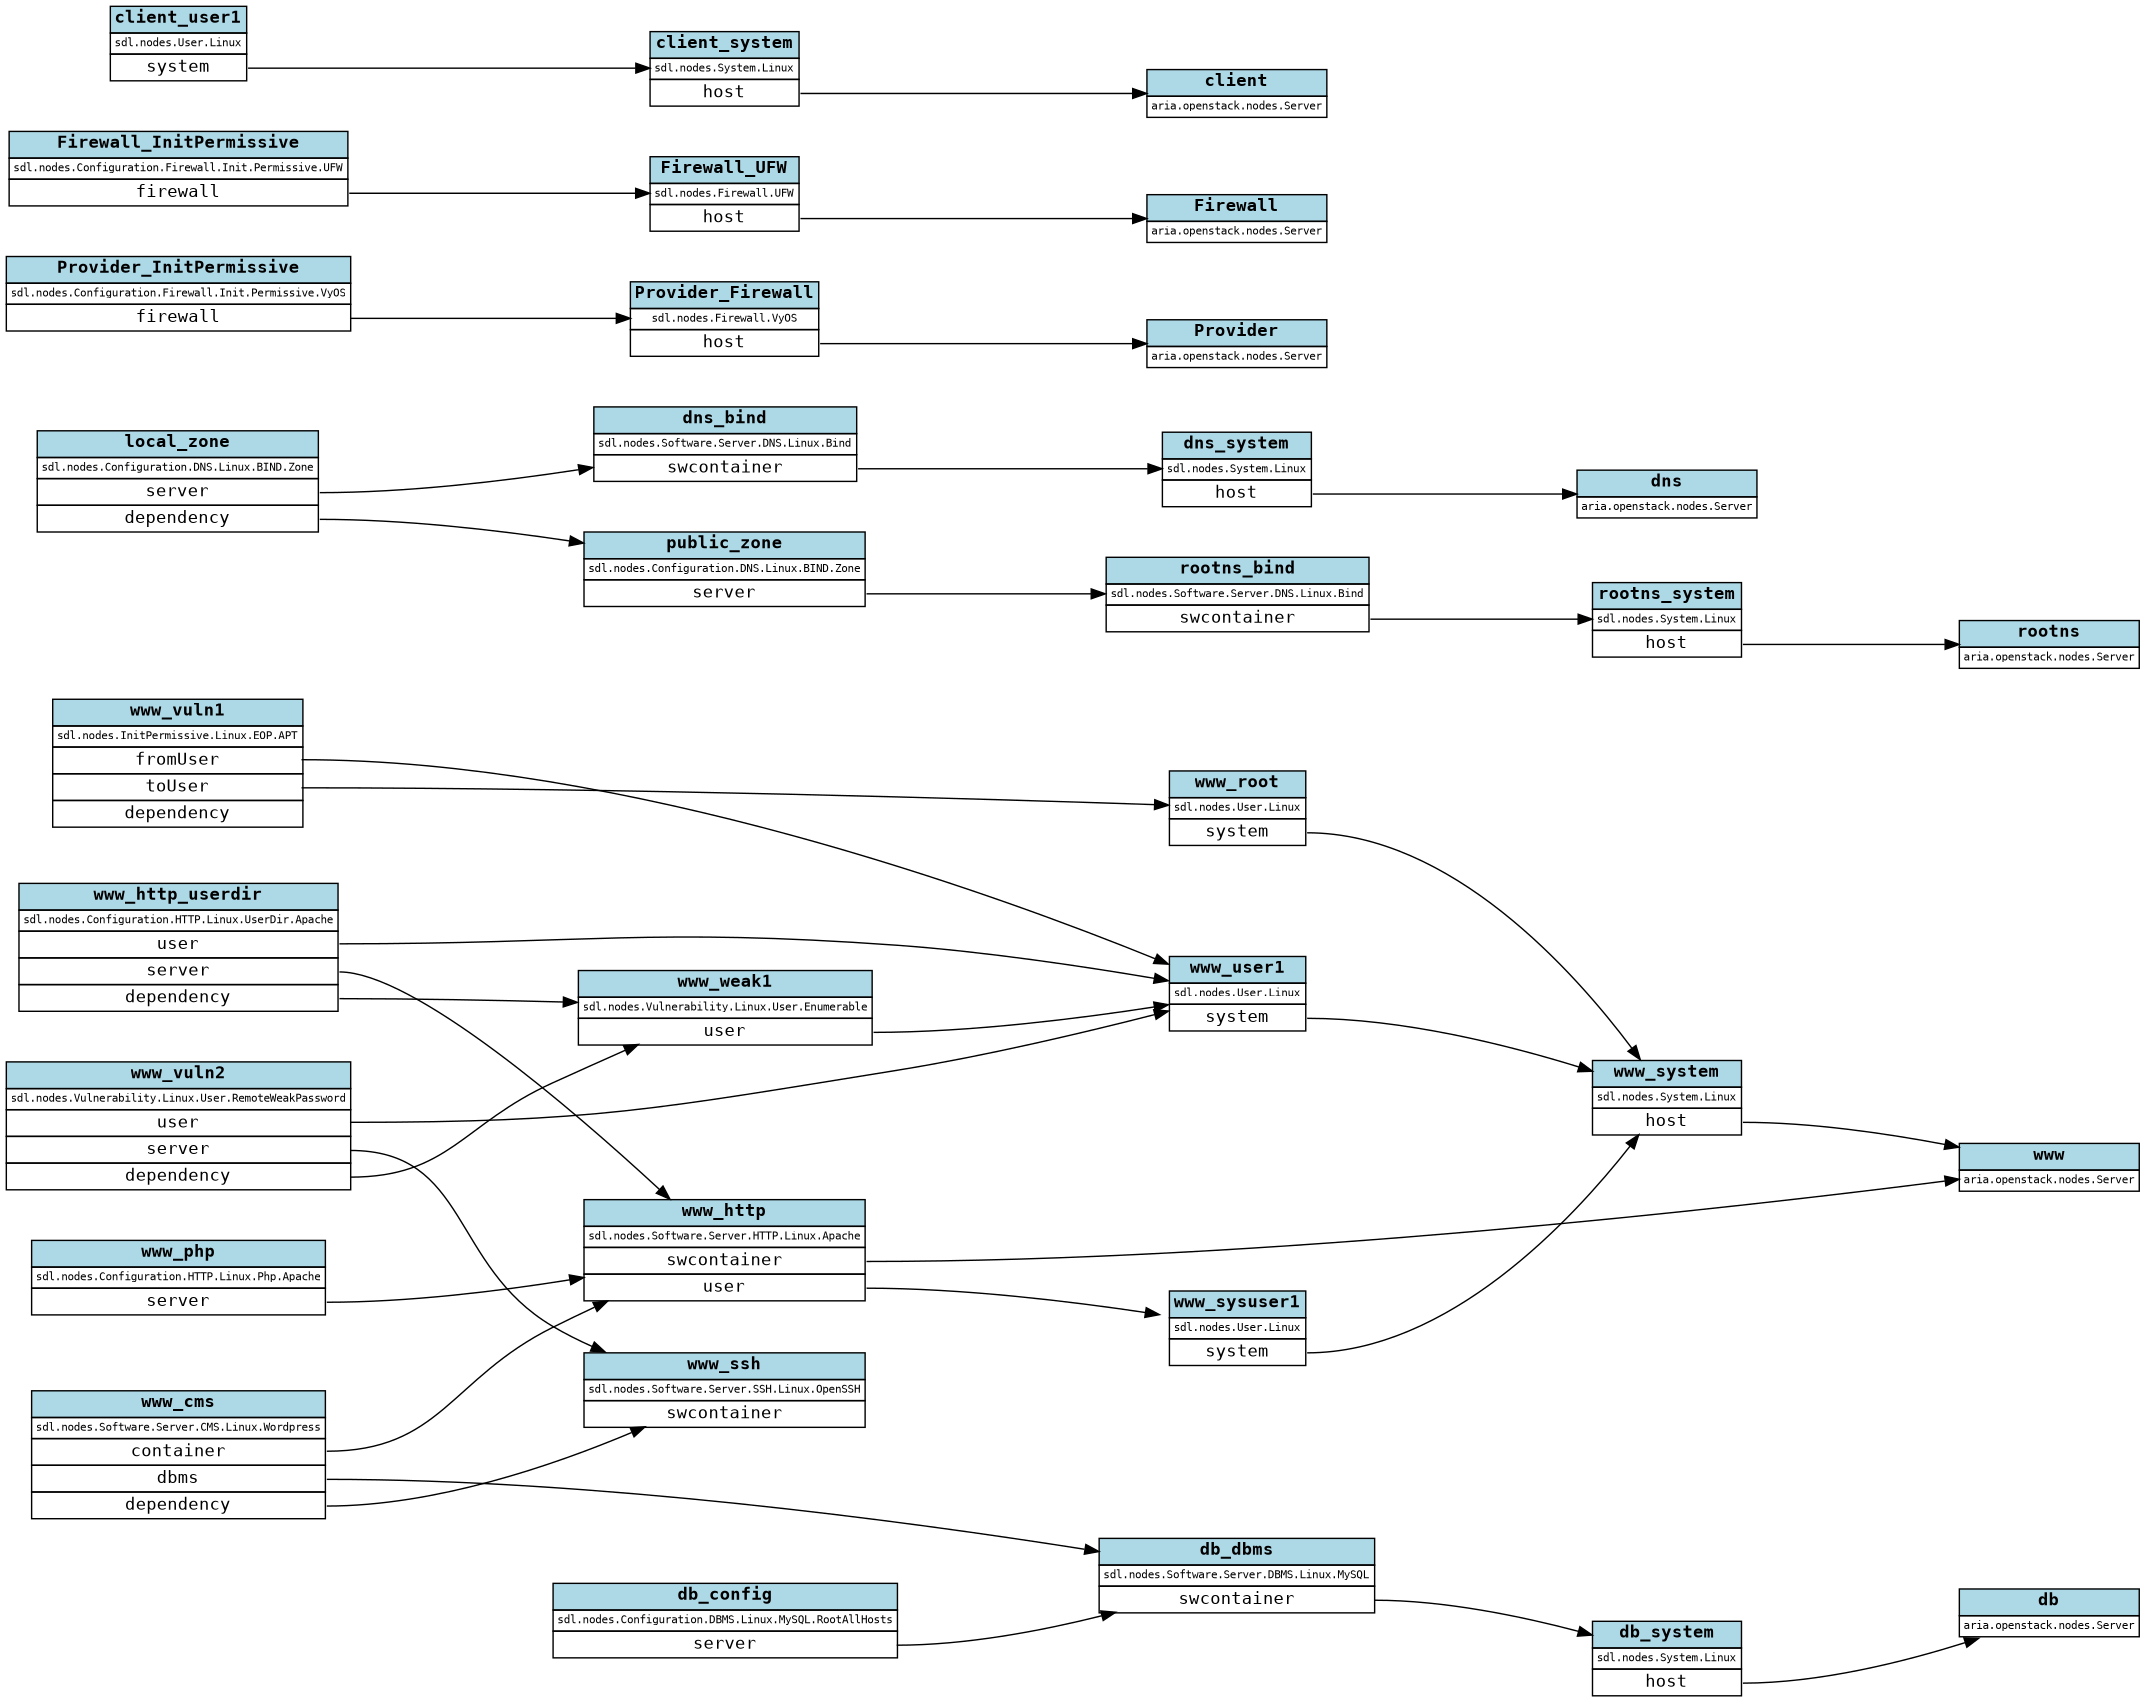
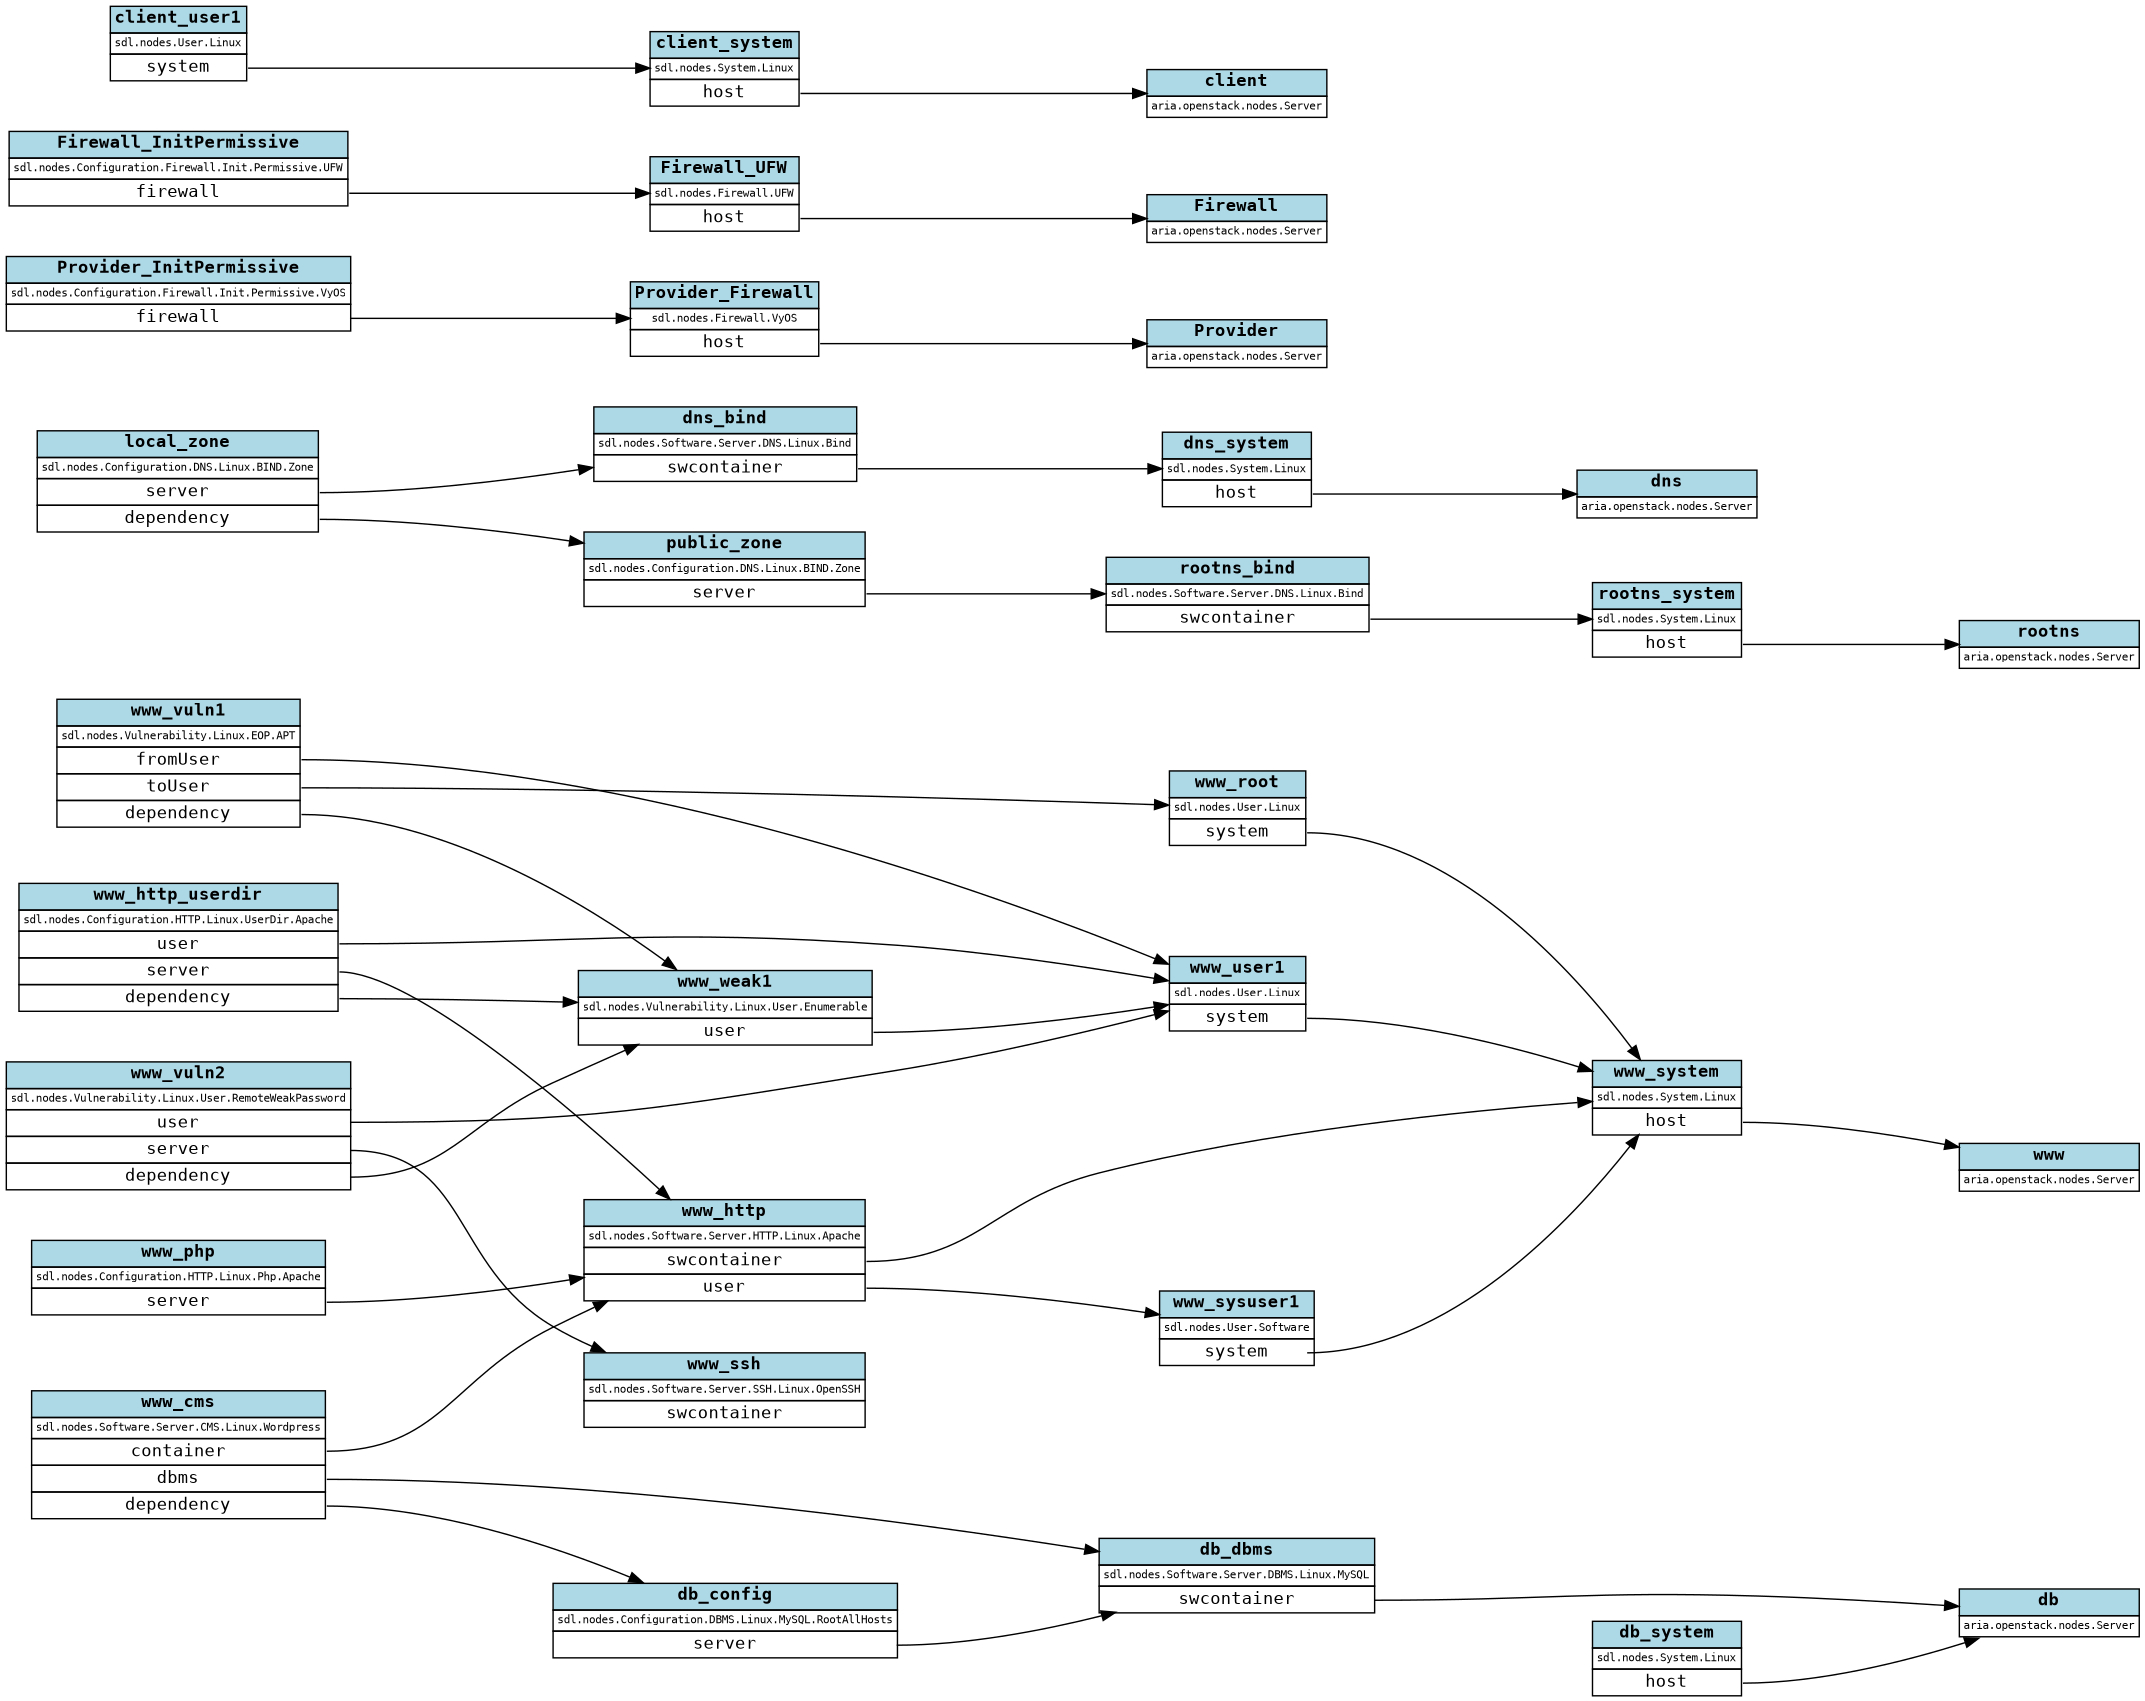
node "www_vuln1": text "sdl.nodes.InitPermissive.Linux.EOP.APT" -> "sdl.nodes.Vulnerability.Linux.EOP.APT"
edge "www_vuln1" -> "www_weak1": added
edge "www_http" -> "www": now "www_http" -> "www_system"
node "www_sysuser1": text "sdl.nodes.User.Linux" -> "sdl.nodes.User.Software"
edge "www_cms" -> "www_ssh": now "www_cms" -> "db_config"
edge "db_dbms" -> "db_system": now "db_dbms" -> "db"
